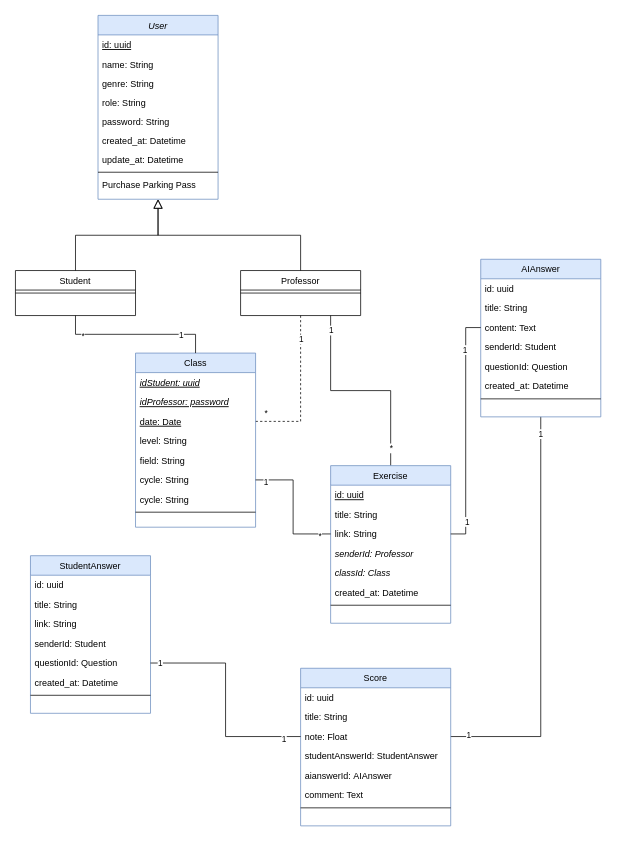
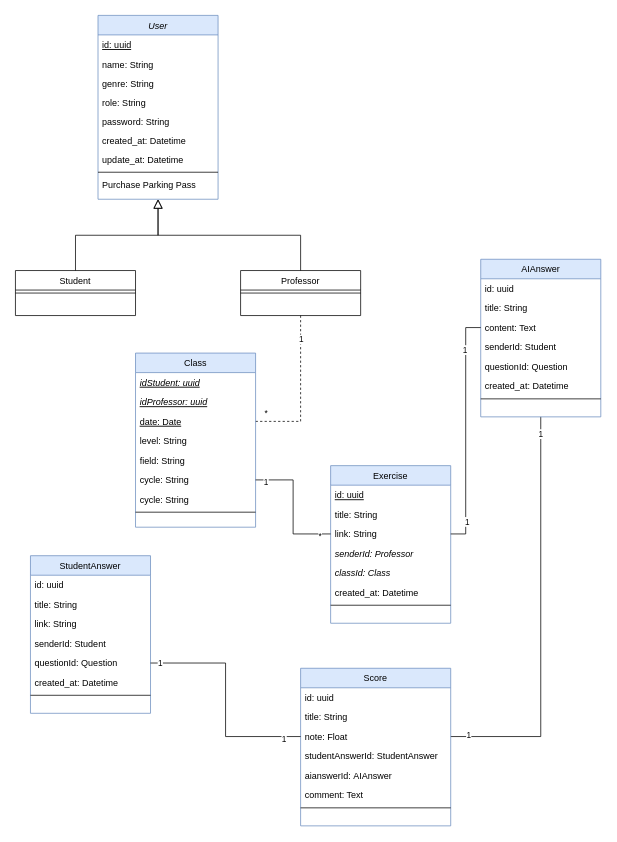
edge "Student" -- "Class": removed, labels "*", "1"
edge "Professor" -- "Exercise": removed, labels "1", "*"
node "idProfessor: password": label "idProfessor: password" -> "idProfessor: uuid"
